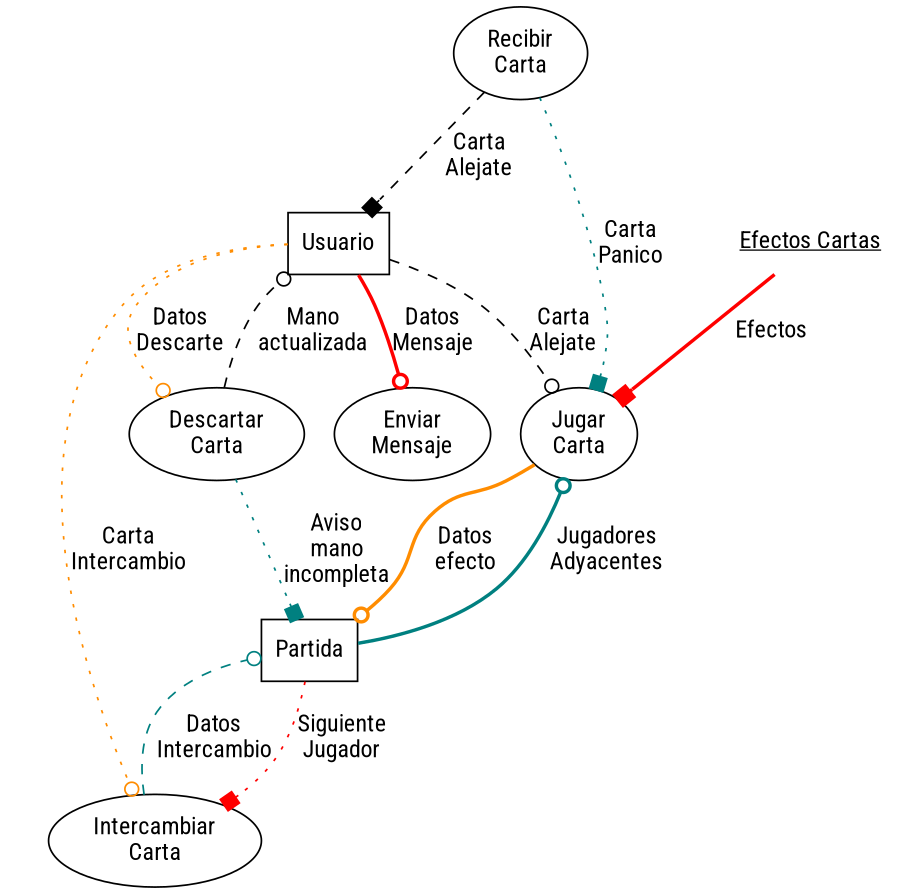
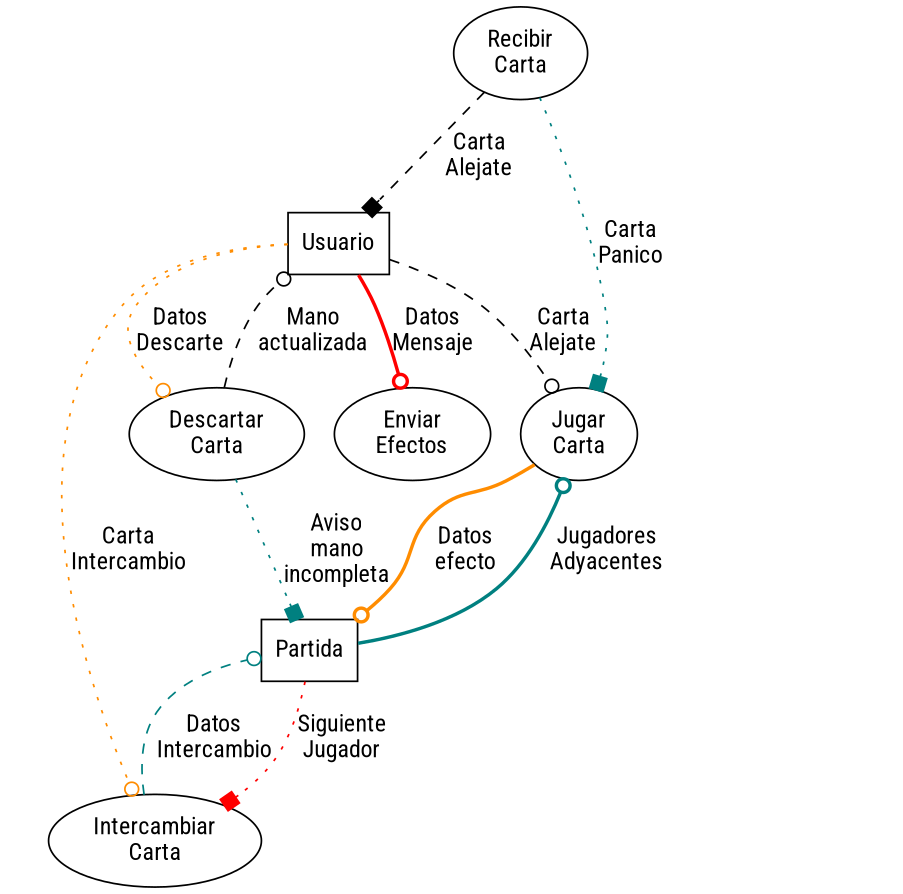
node "Efectos Cartas": removed
node "Enviar Mensaje": label "Enviar Mensaje" -> "Enviar Efectos"
